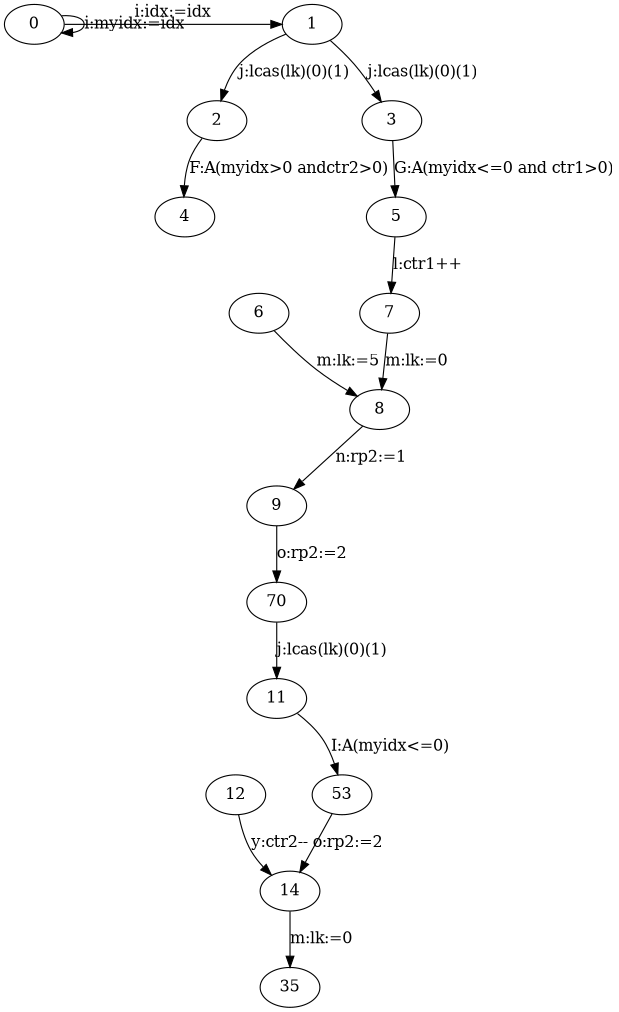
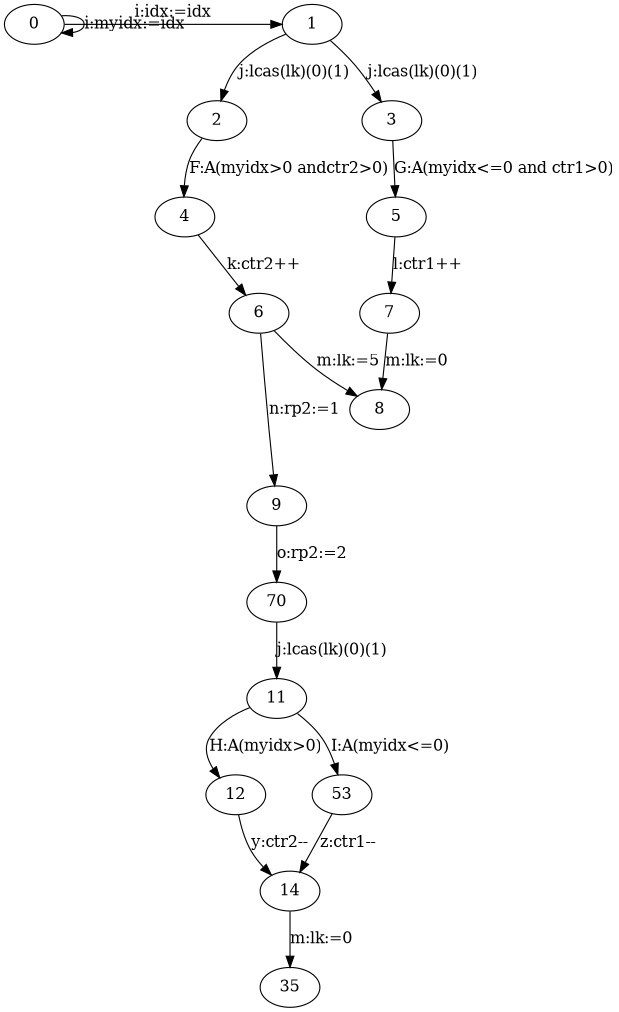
edge "4" -> "6": added, label "k:ctr2++"
edge "8" -> "9": now "6" -> "9"
edge "11" -> "12": added, label "H:A(myidx>0)"
edge "53" -> "14": label "o:rp2:=2" -> "z:ctr1--"
